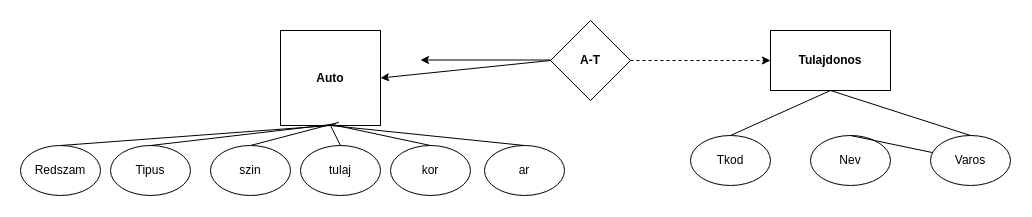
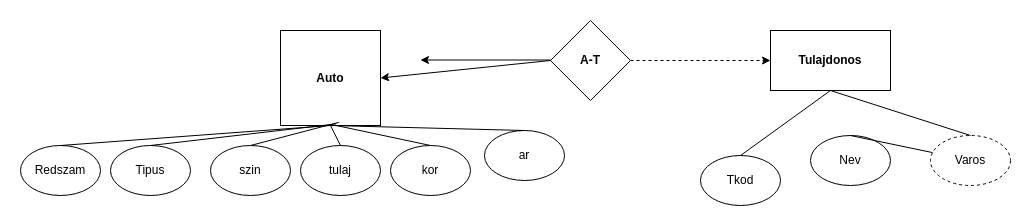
node "Tkod": moved (731, 161) -> (741, 181)
node "Varos": style solid -> dashed
node "ar": moved (525, 171) -> (525, 156)
